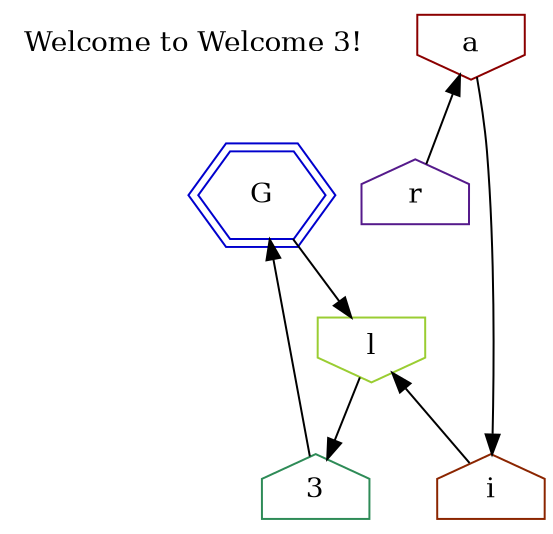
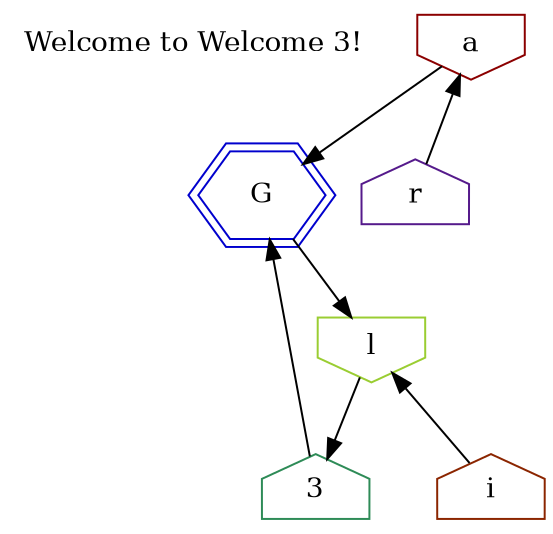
edge "a" -> "i": now "a" -> "G"
